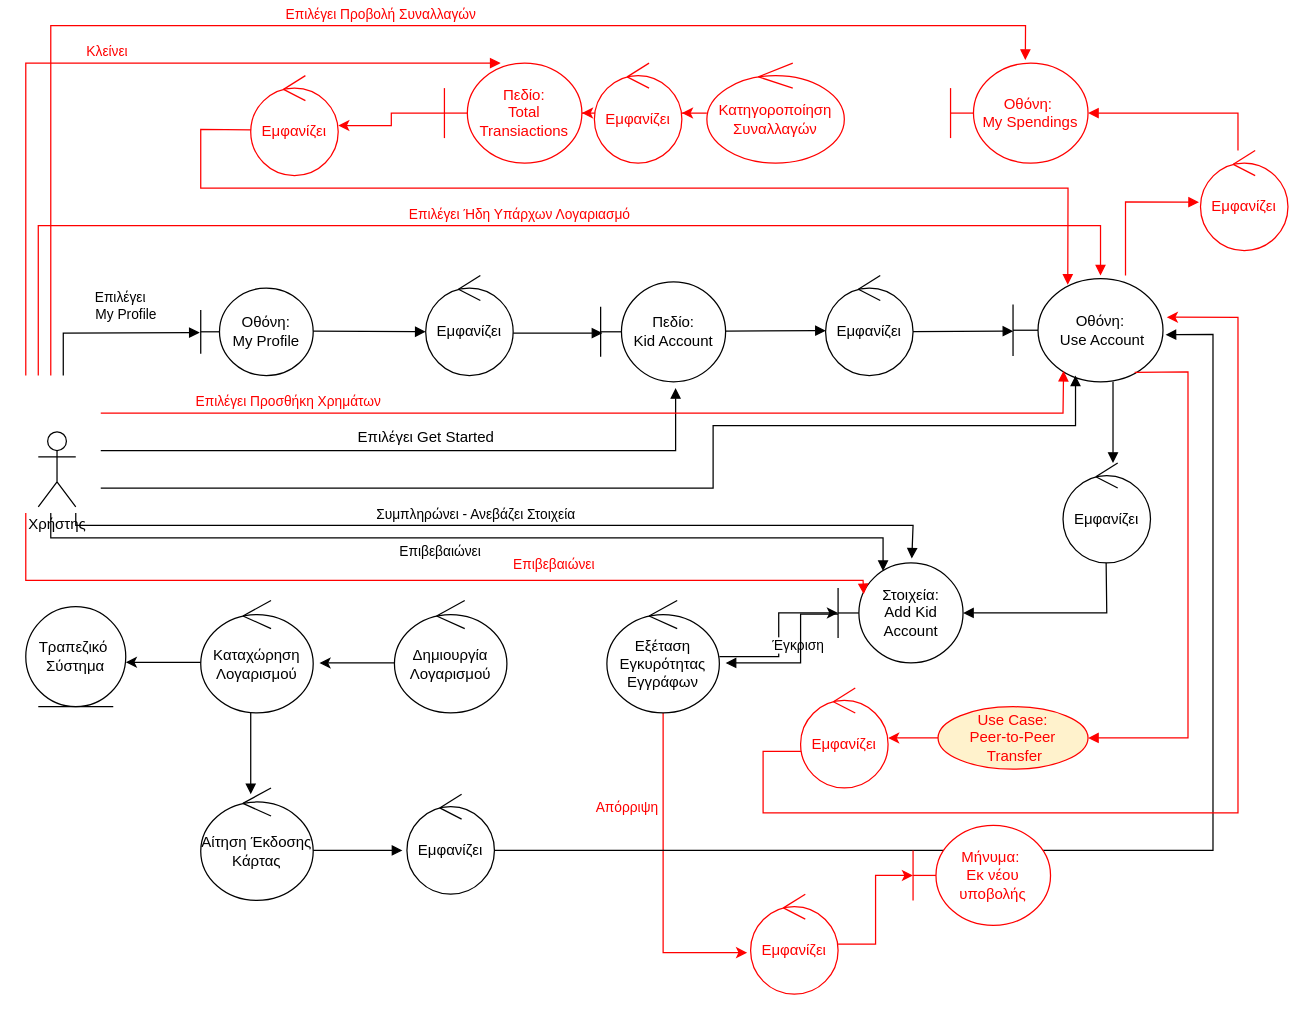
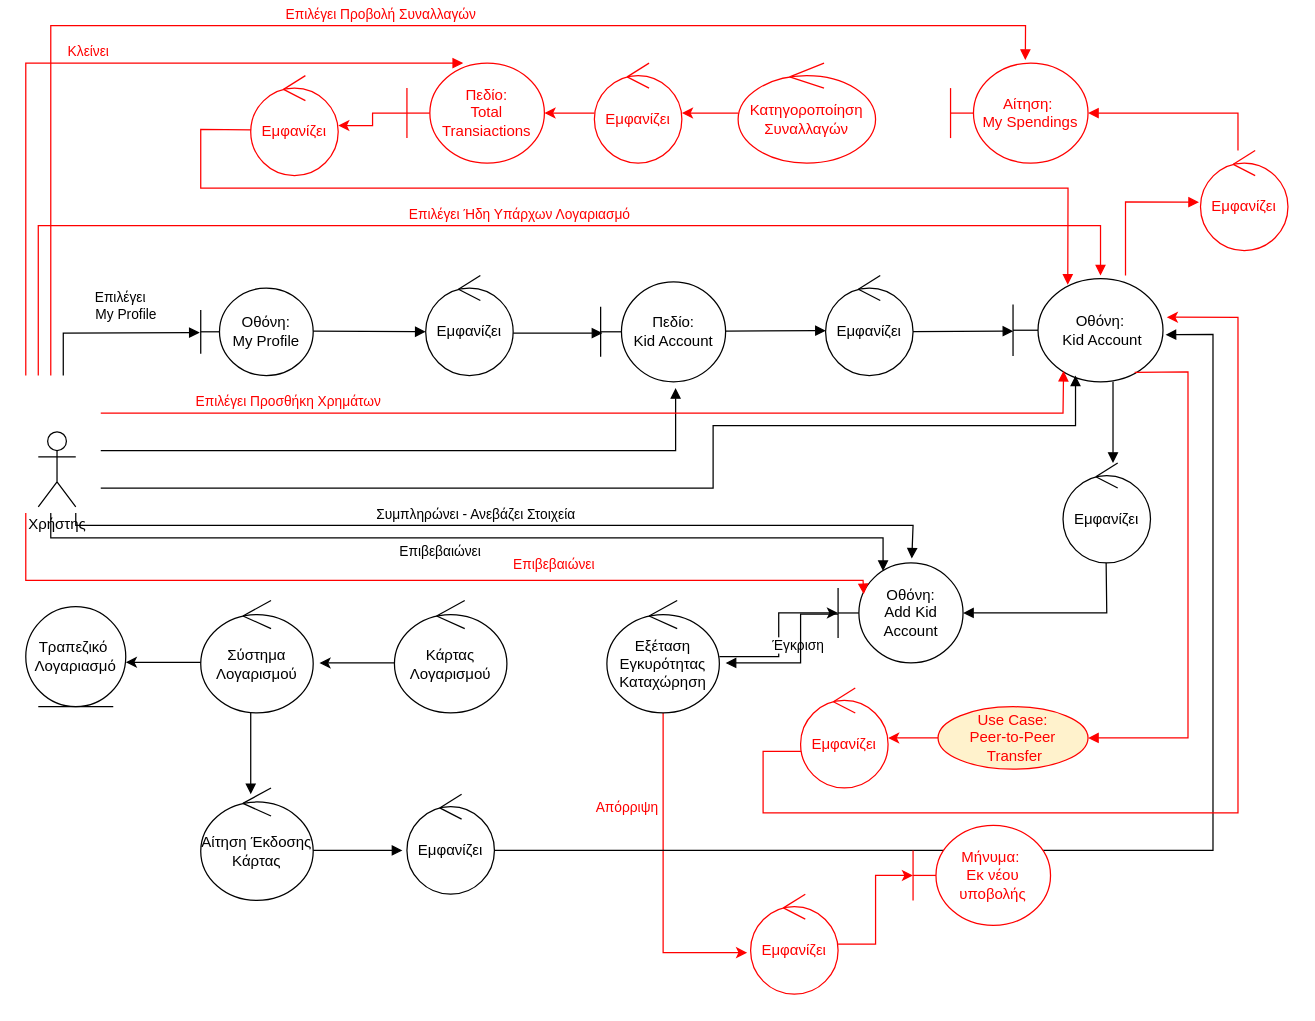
node "Πεδίο: Total Transiactions": moved (513, 113) -> (476, 113)
node "Κατηγοροποίηση Συναλλαγών": moved (776, 113) -> (807, 113)
node "Οθόνη: My Spendings": label "Οθόνη: My Spendings" -> "Αίτηση: My Spendings"
node "Οθόνη: Use Account": label "Οθόνη: Use Account" -> "Οθόνη: Kid Account"
node "Επιλέγει Get Started": removed
node "Στοιχεία: Add Kid Account": label "Στοιχεία: Add Kid Account" -> "Οθόνη: Add Kid Account"
node "Τραπεζικό Σύστημα": label "Τραπεζικό Σύστημα" -> "Τραπεζικό Λογαριασμό"
node "Καταχώρηση Λογαρισμού": label "Καταχώρηση Λογαρισμού" -> "Σύστημα Λογαρισμού"
node "Δημιουργία Λογαρισμού": label "Δημιουργία Λογαρισμού" -> "Κάρτας Λογαρισμού"
node "Εξέταση Εγκυρότητας Εγγράφων": label "Εξέταση Εγκυρότητας Εγγράφων" -> "Εξέταση Εγκυρότητας Καταχώρηση"
